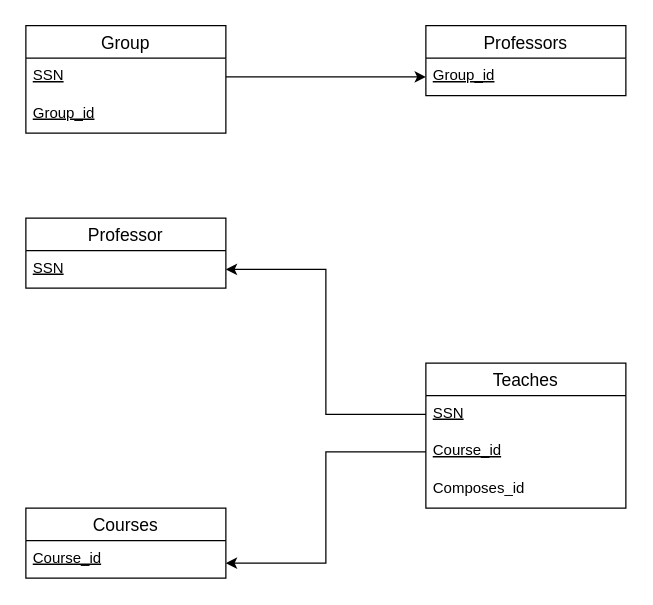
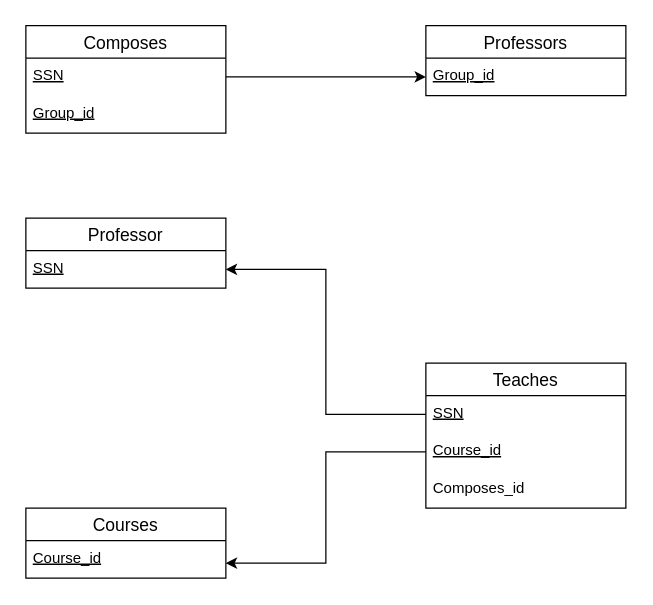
node "Group": label "Group" -> "Composes"
